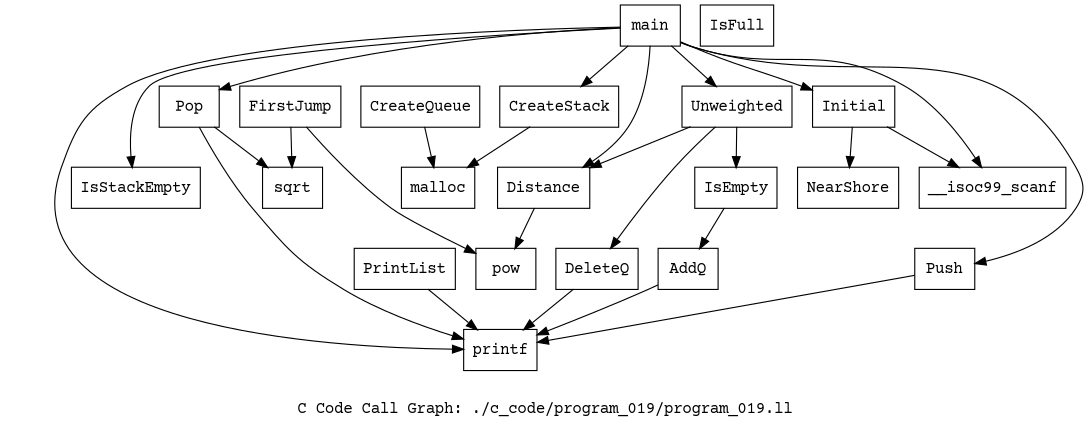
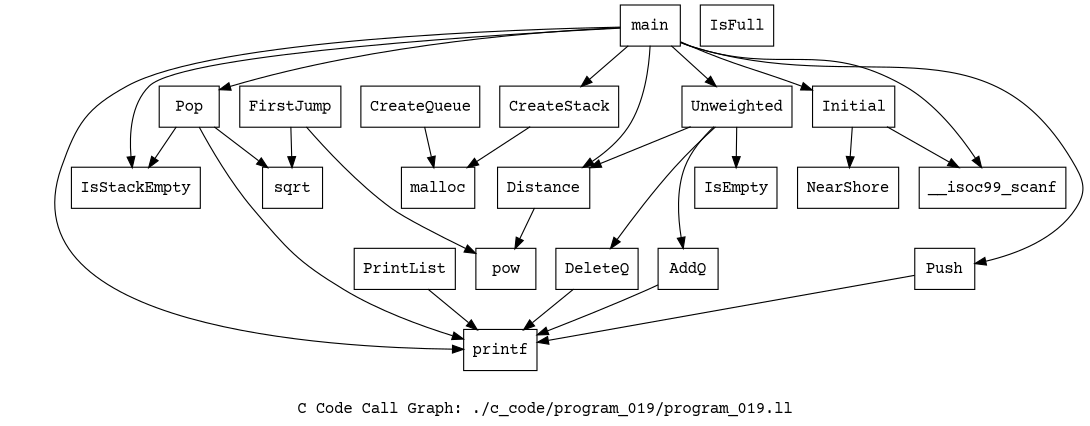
edge "Pop" -> "IsStackEmpty": added
edge "IsEmpty" -> "AddQ": now "Unweighted" -> "AddQ"
